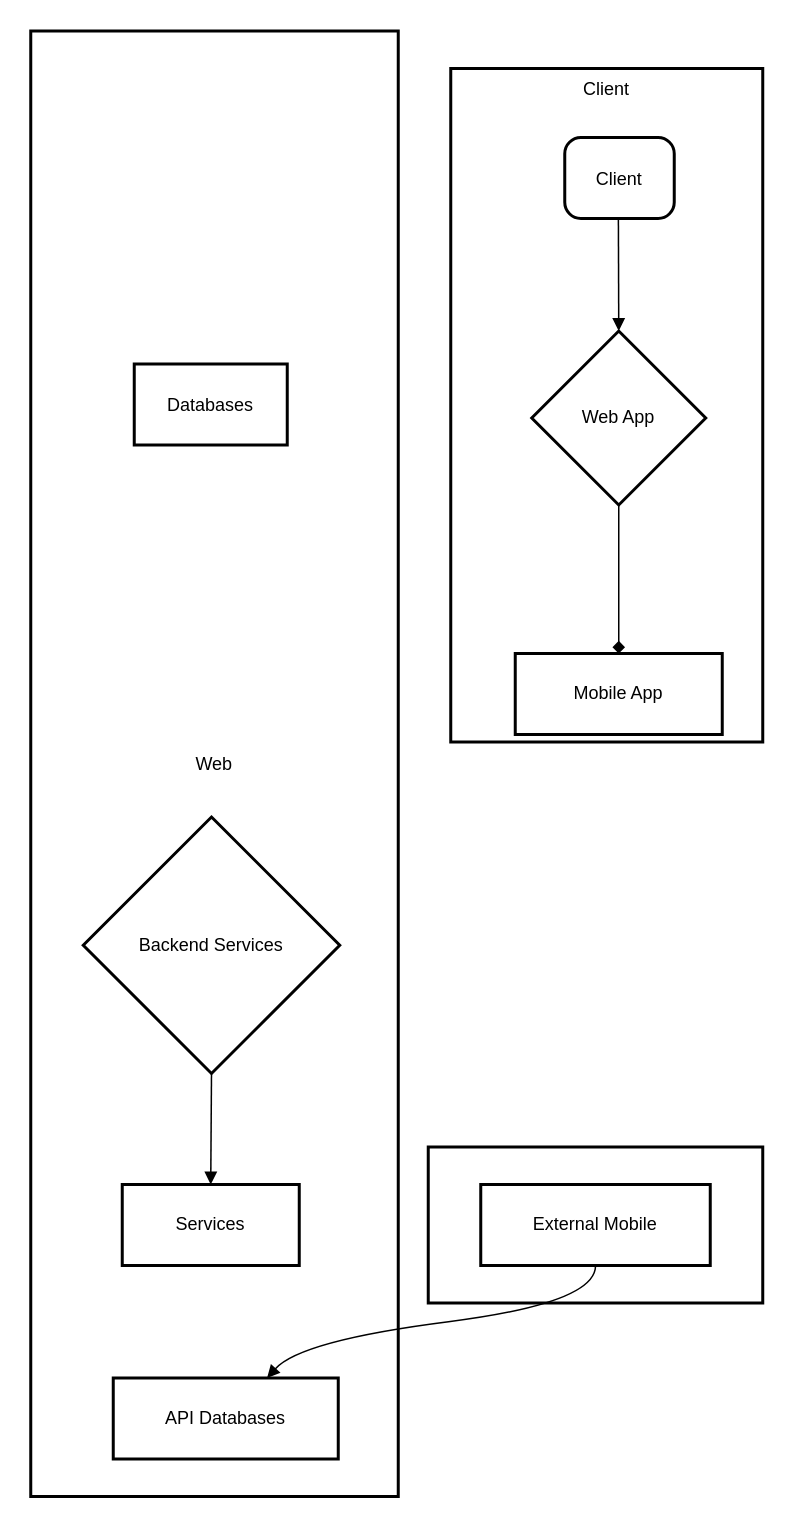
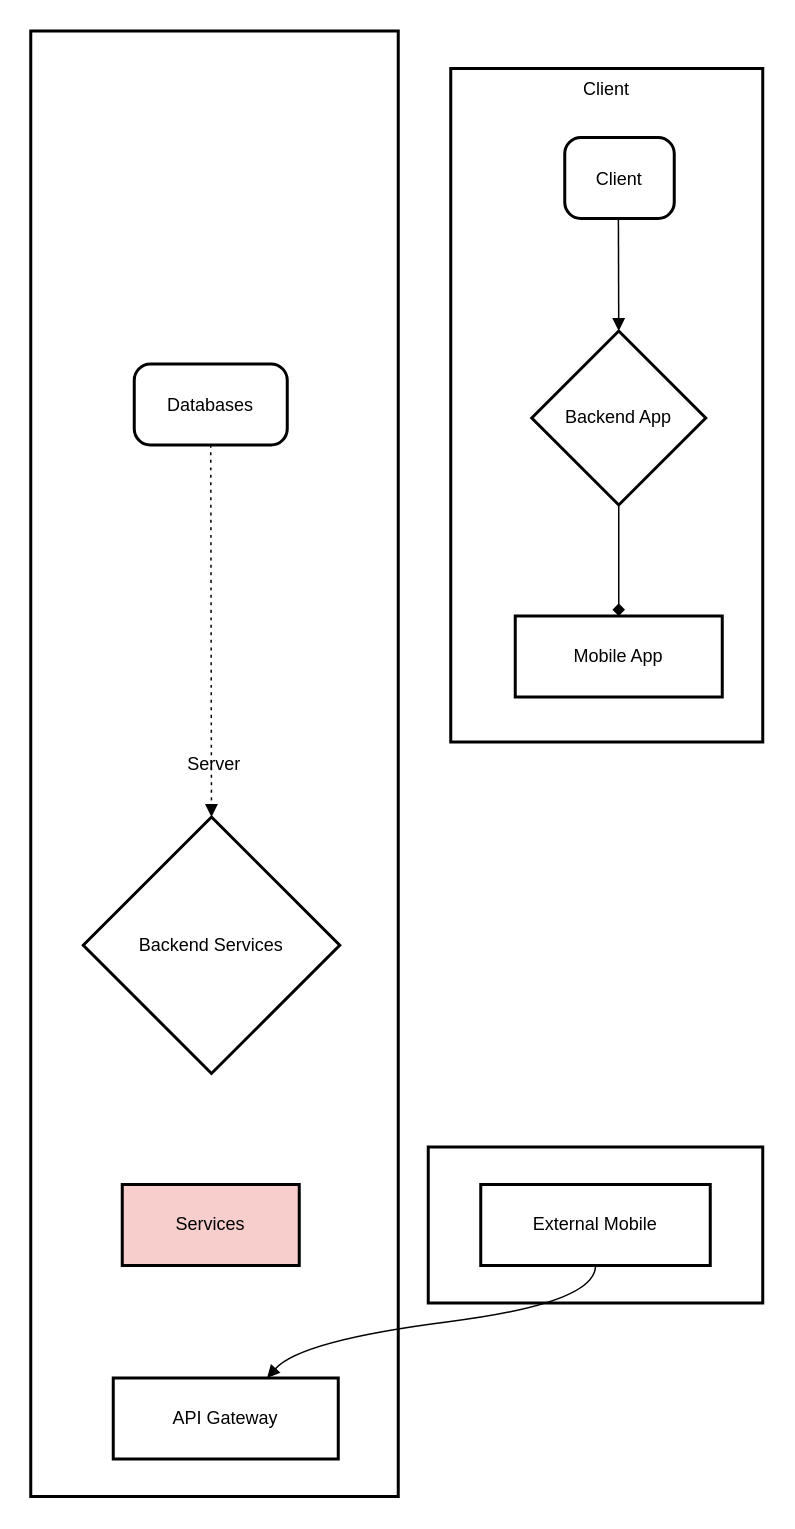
node "Databases": shape rectangle -> rounded rectangle
node "Web App": label "Web App" -> "Backend App"
edge "Databases" -> "Backend Services": added
node "Mobile App": moved (619, 694) -> (619, 656)
node "Web": label "Web" -> "Server"
edge "Backend Services" -> "Services": removed
node "Services": fillcolor #ffffff -> #f8cecc
node "API Databases": label "API Databases" -> "API Gateway"
